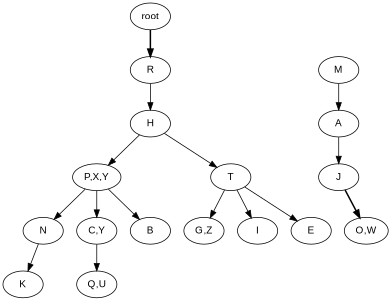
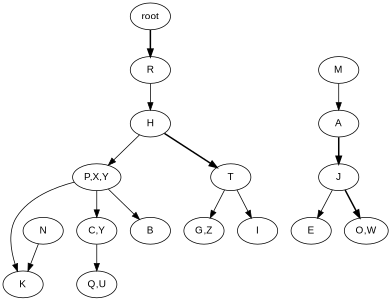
edge "A" -> "J": style solid -> bold
edge "H" -> "T": style solid -> bold
edge "P,X,Y" -> "N": now "P,X,Y" -> "K"
edge "T" -> "E": now "J" -> "E"
